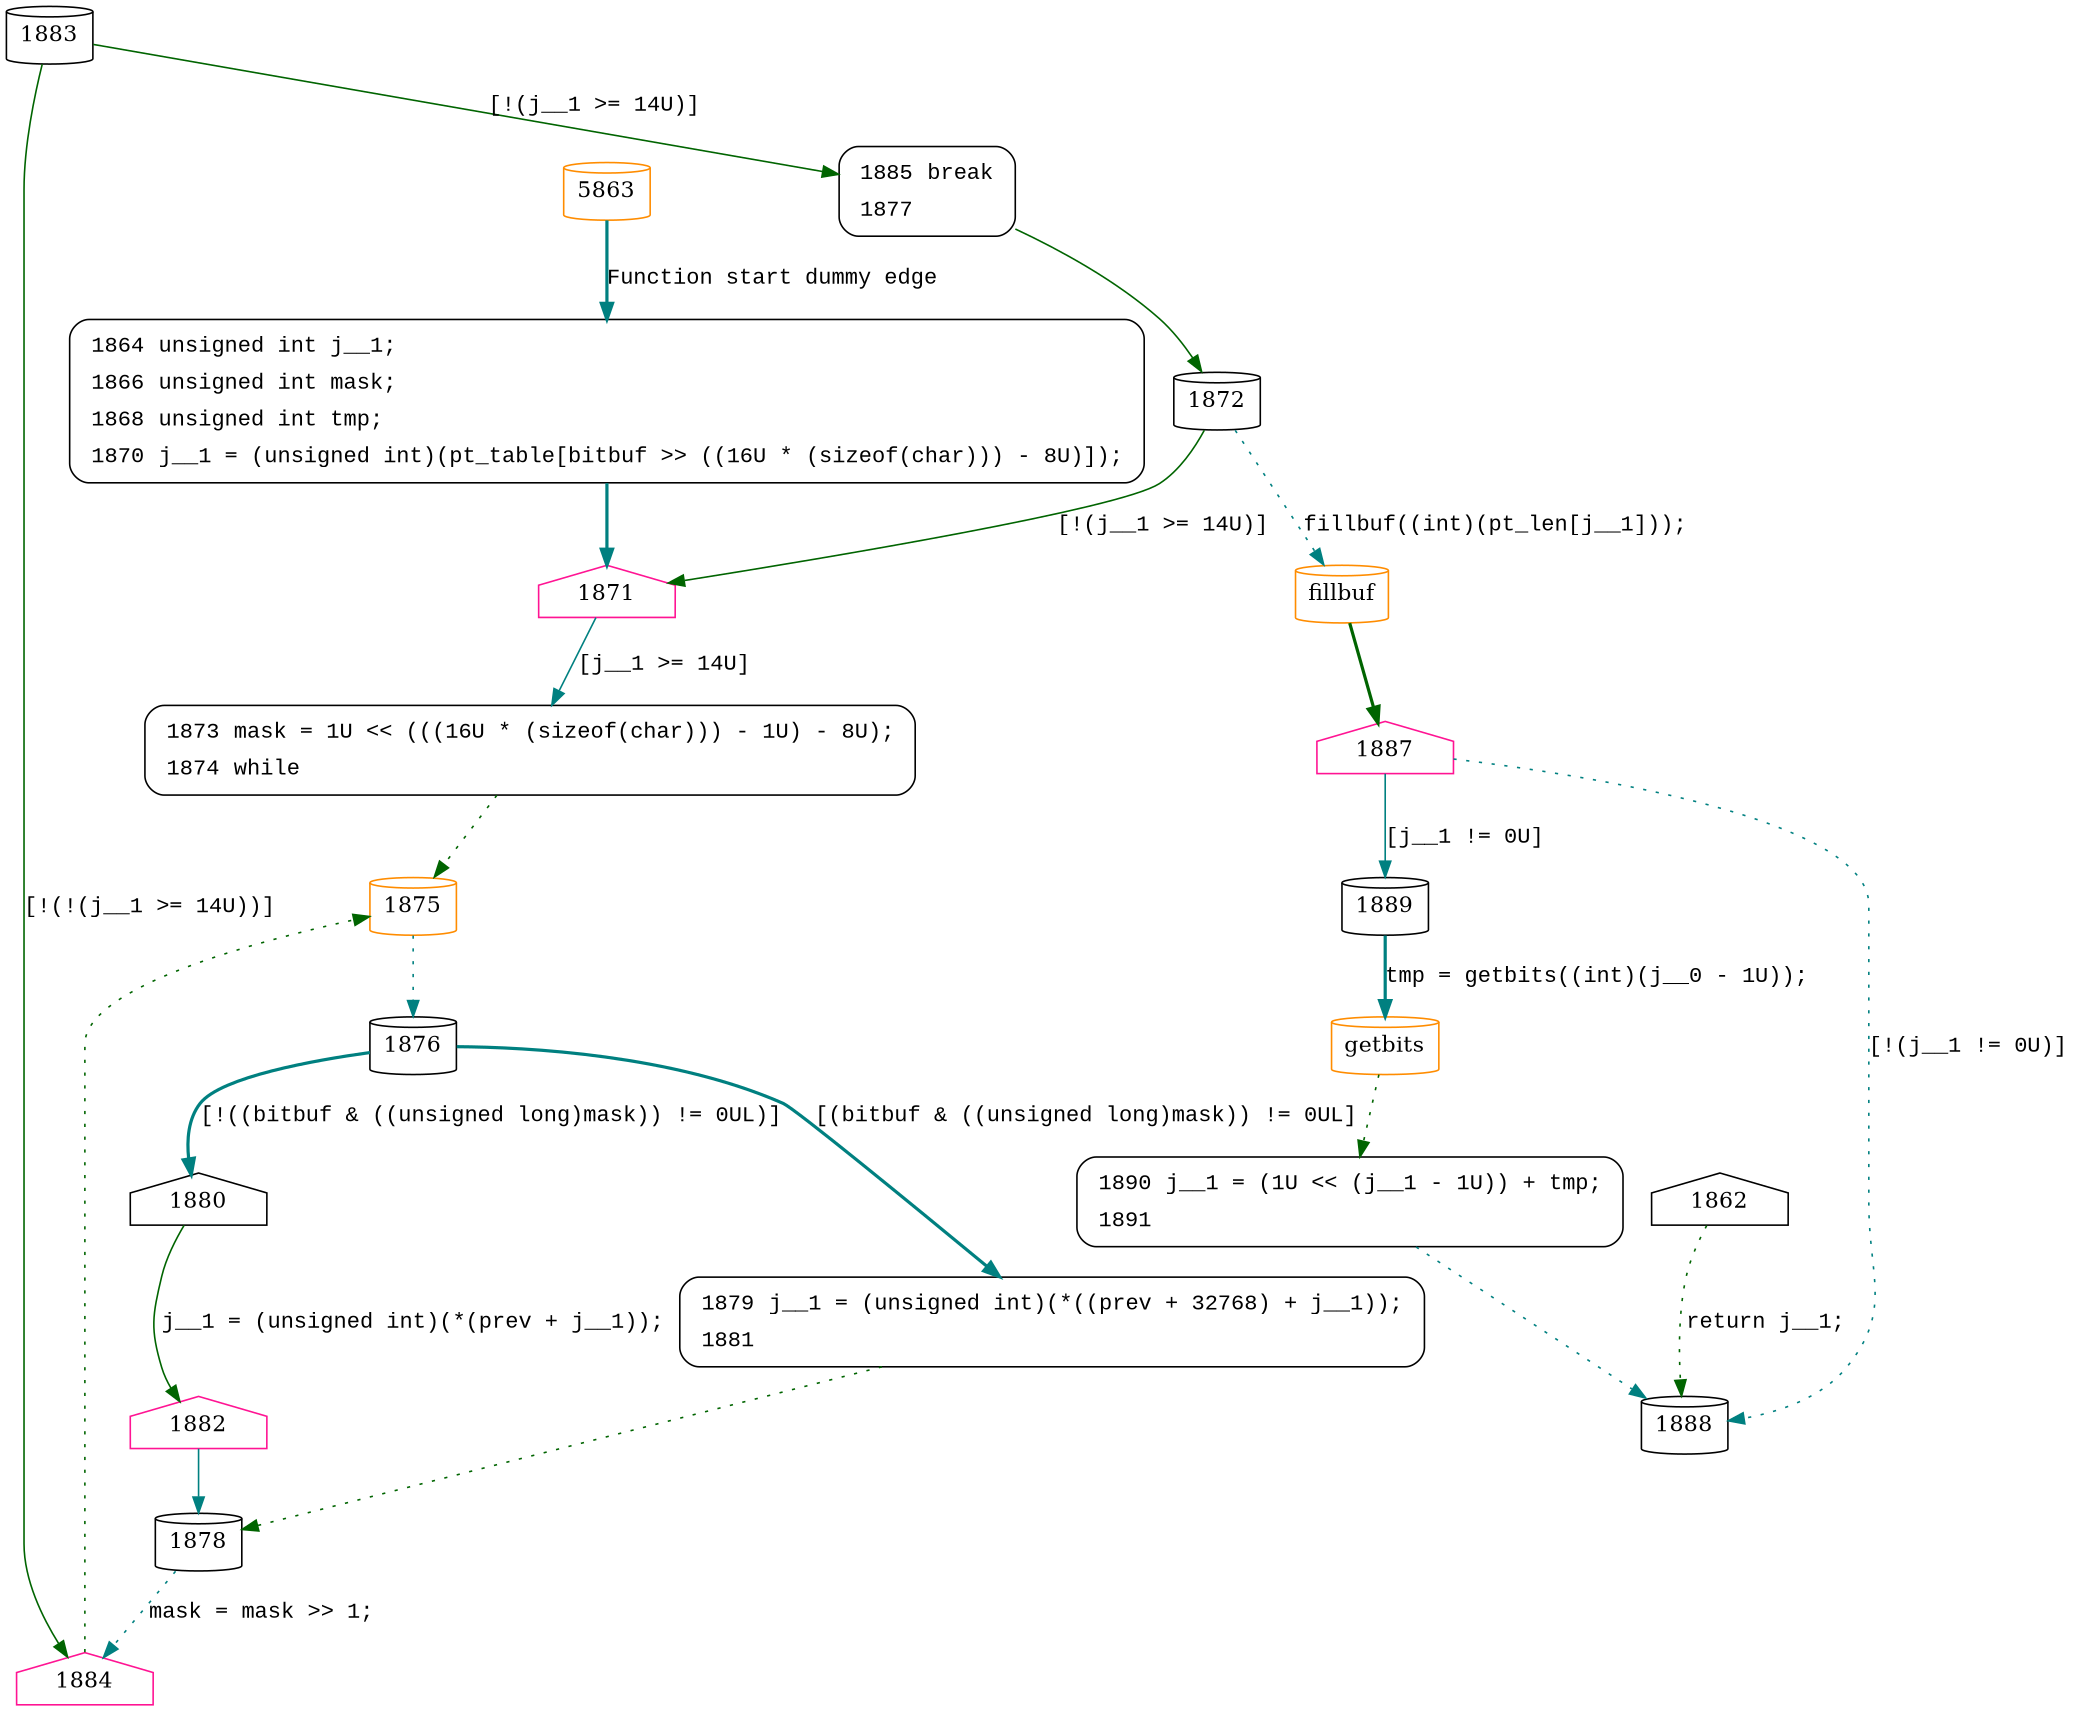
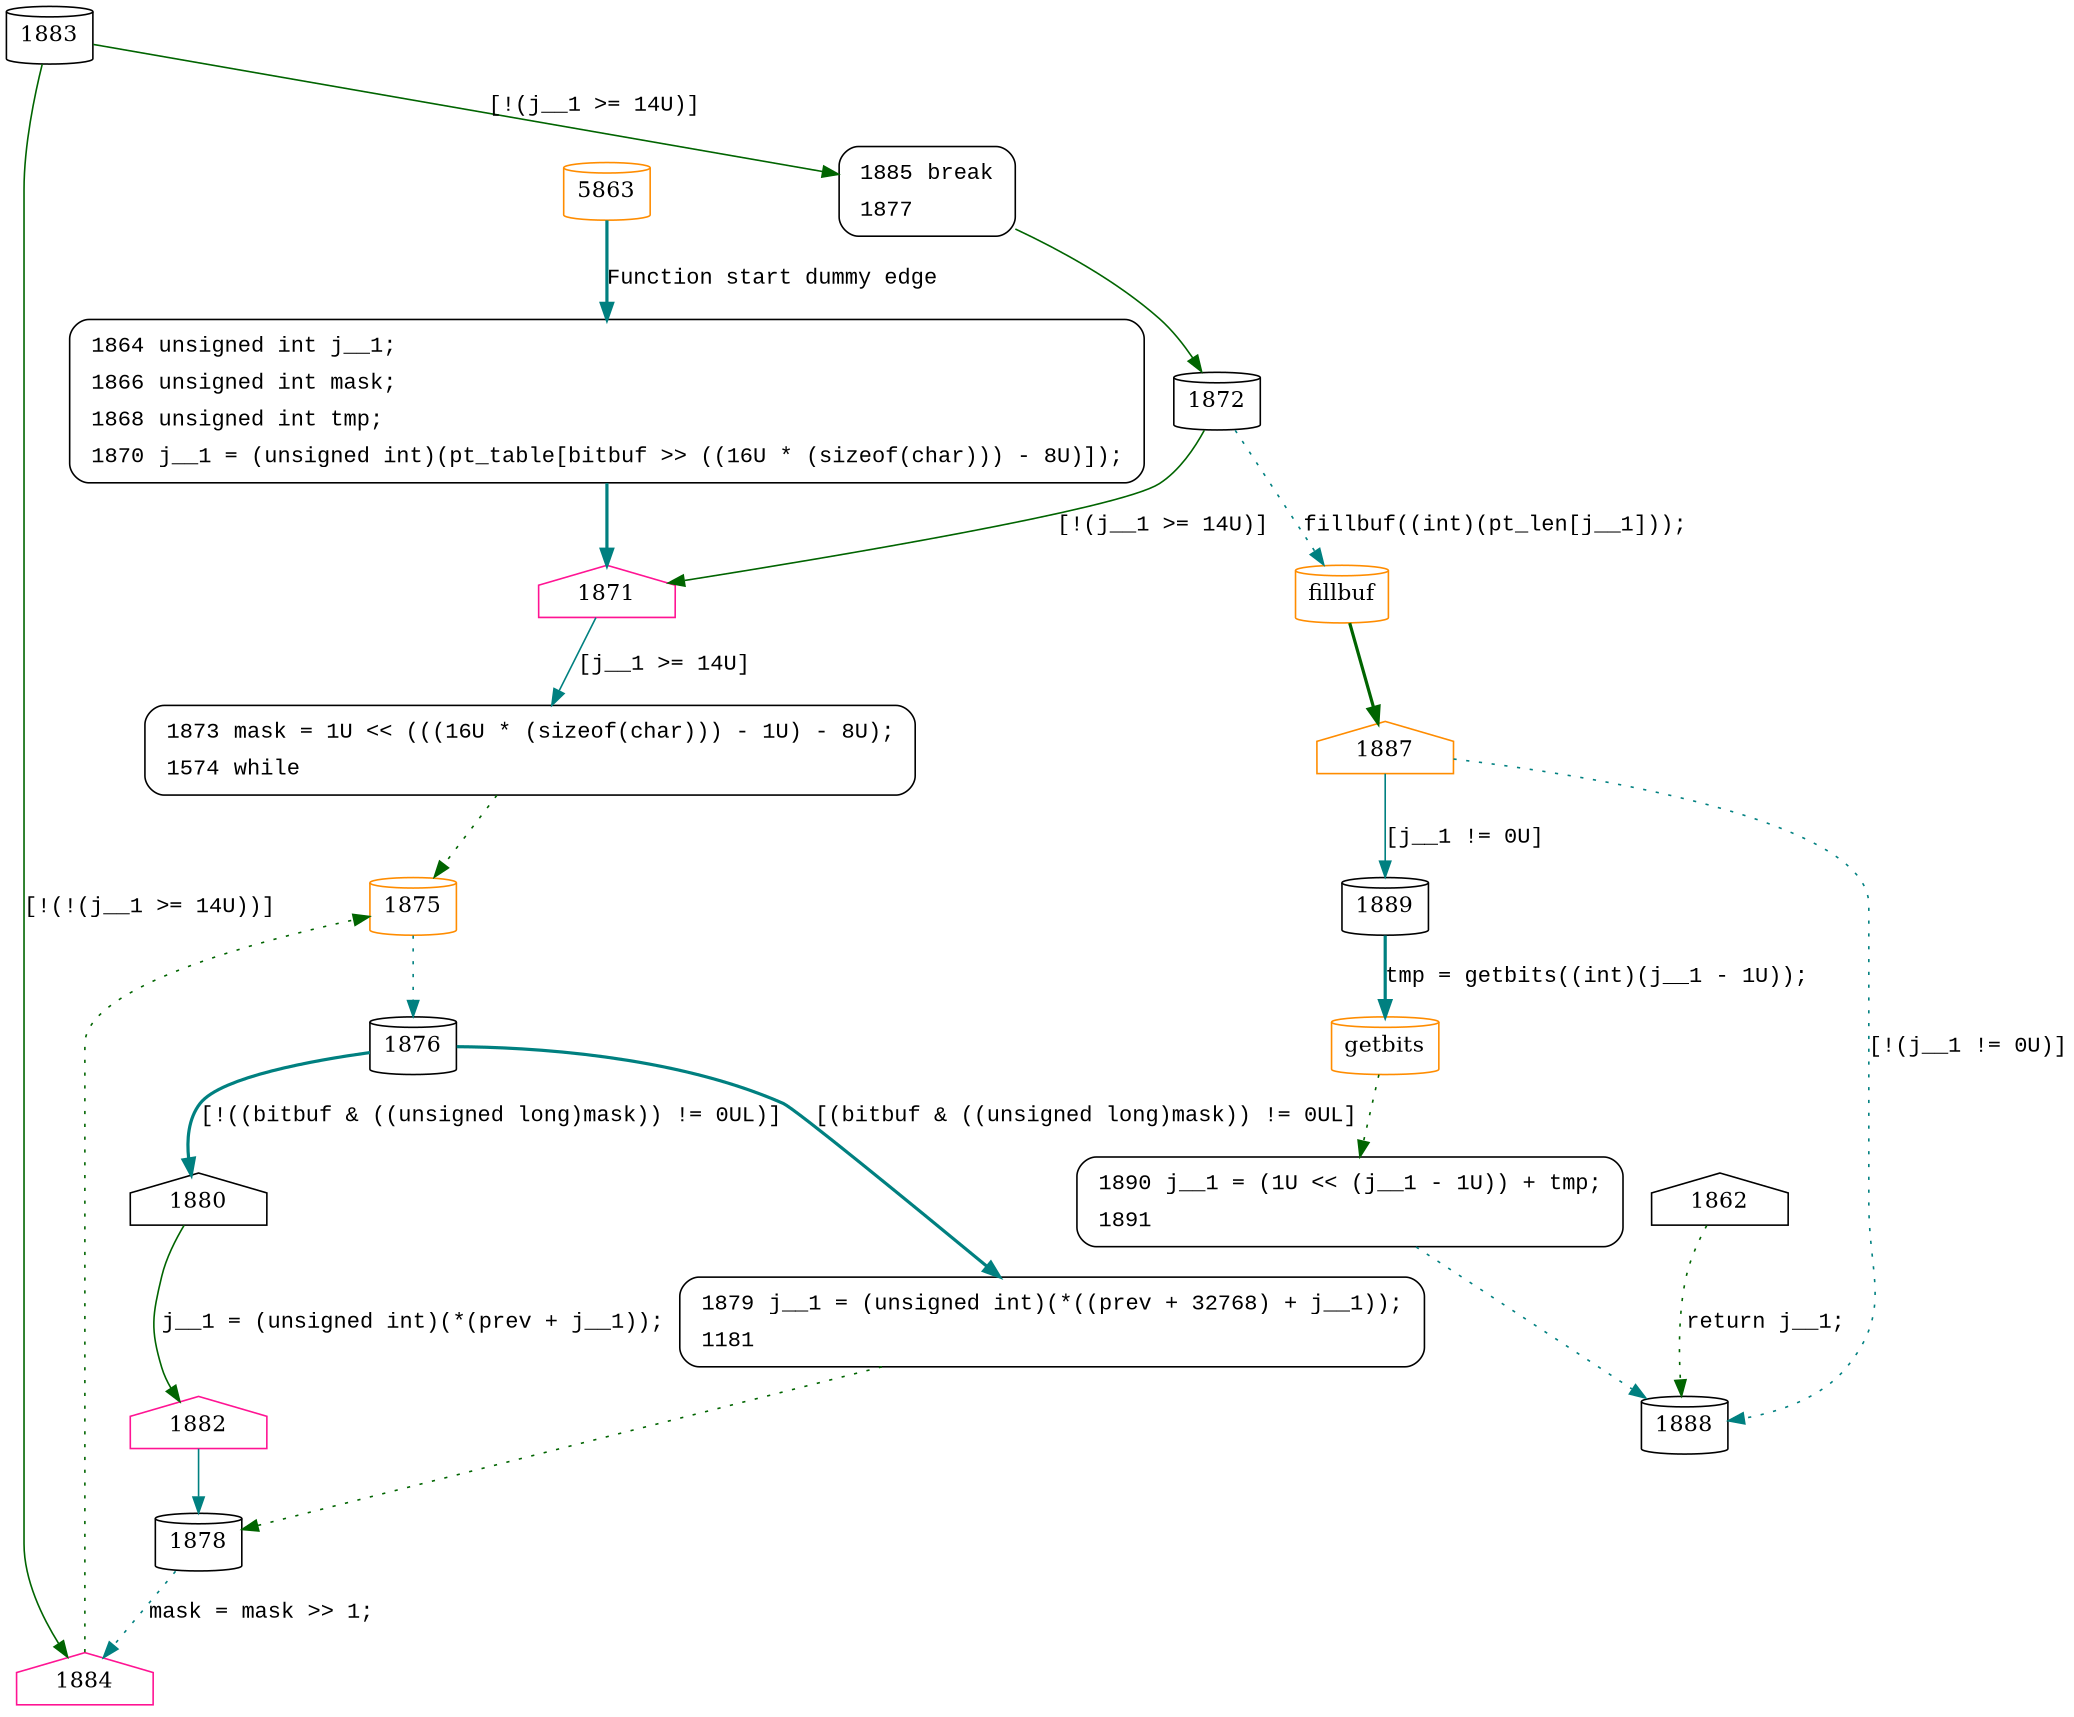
node "1887": color deeppink -> darkorange
node "1873": text "1874" -> "1574"
edge "1889" -> "getbits": label "tmp = getbits((int)(j__0 - 1U));" -> "tmp = getbits((int)(j__1 - 1U));"
node "1879": text "1881" -> "1181"
